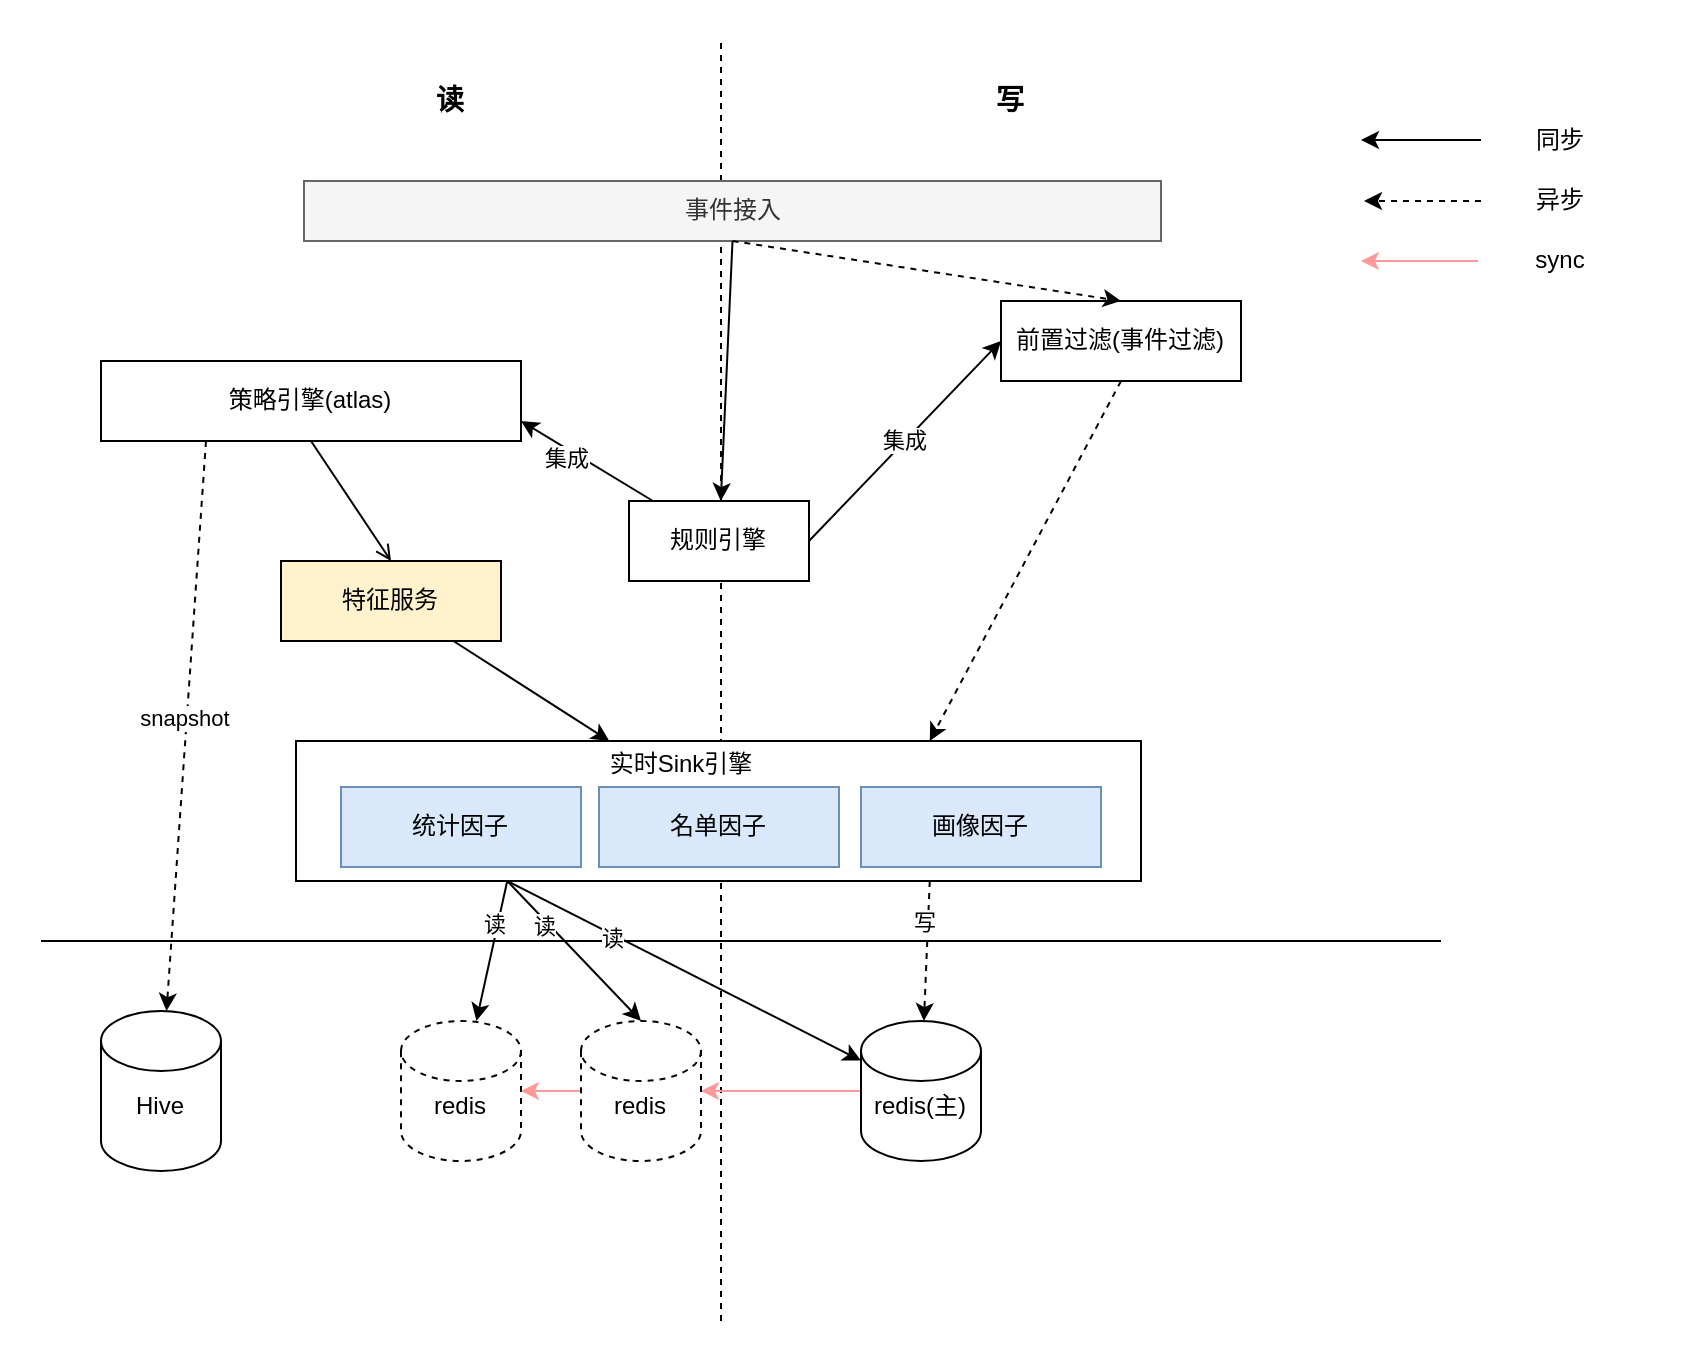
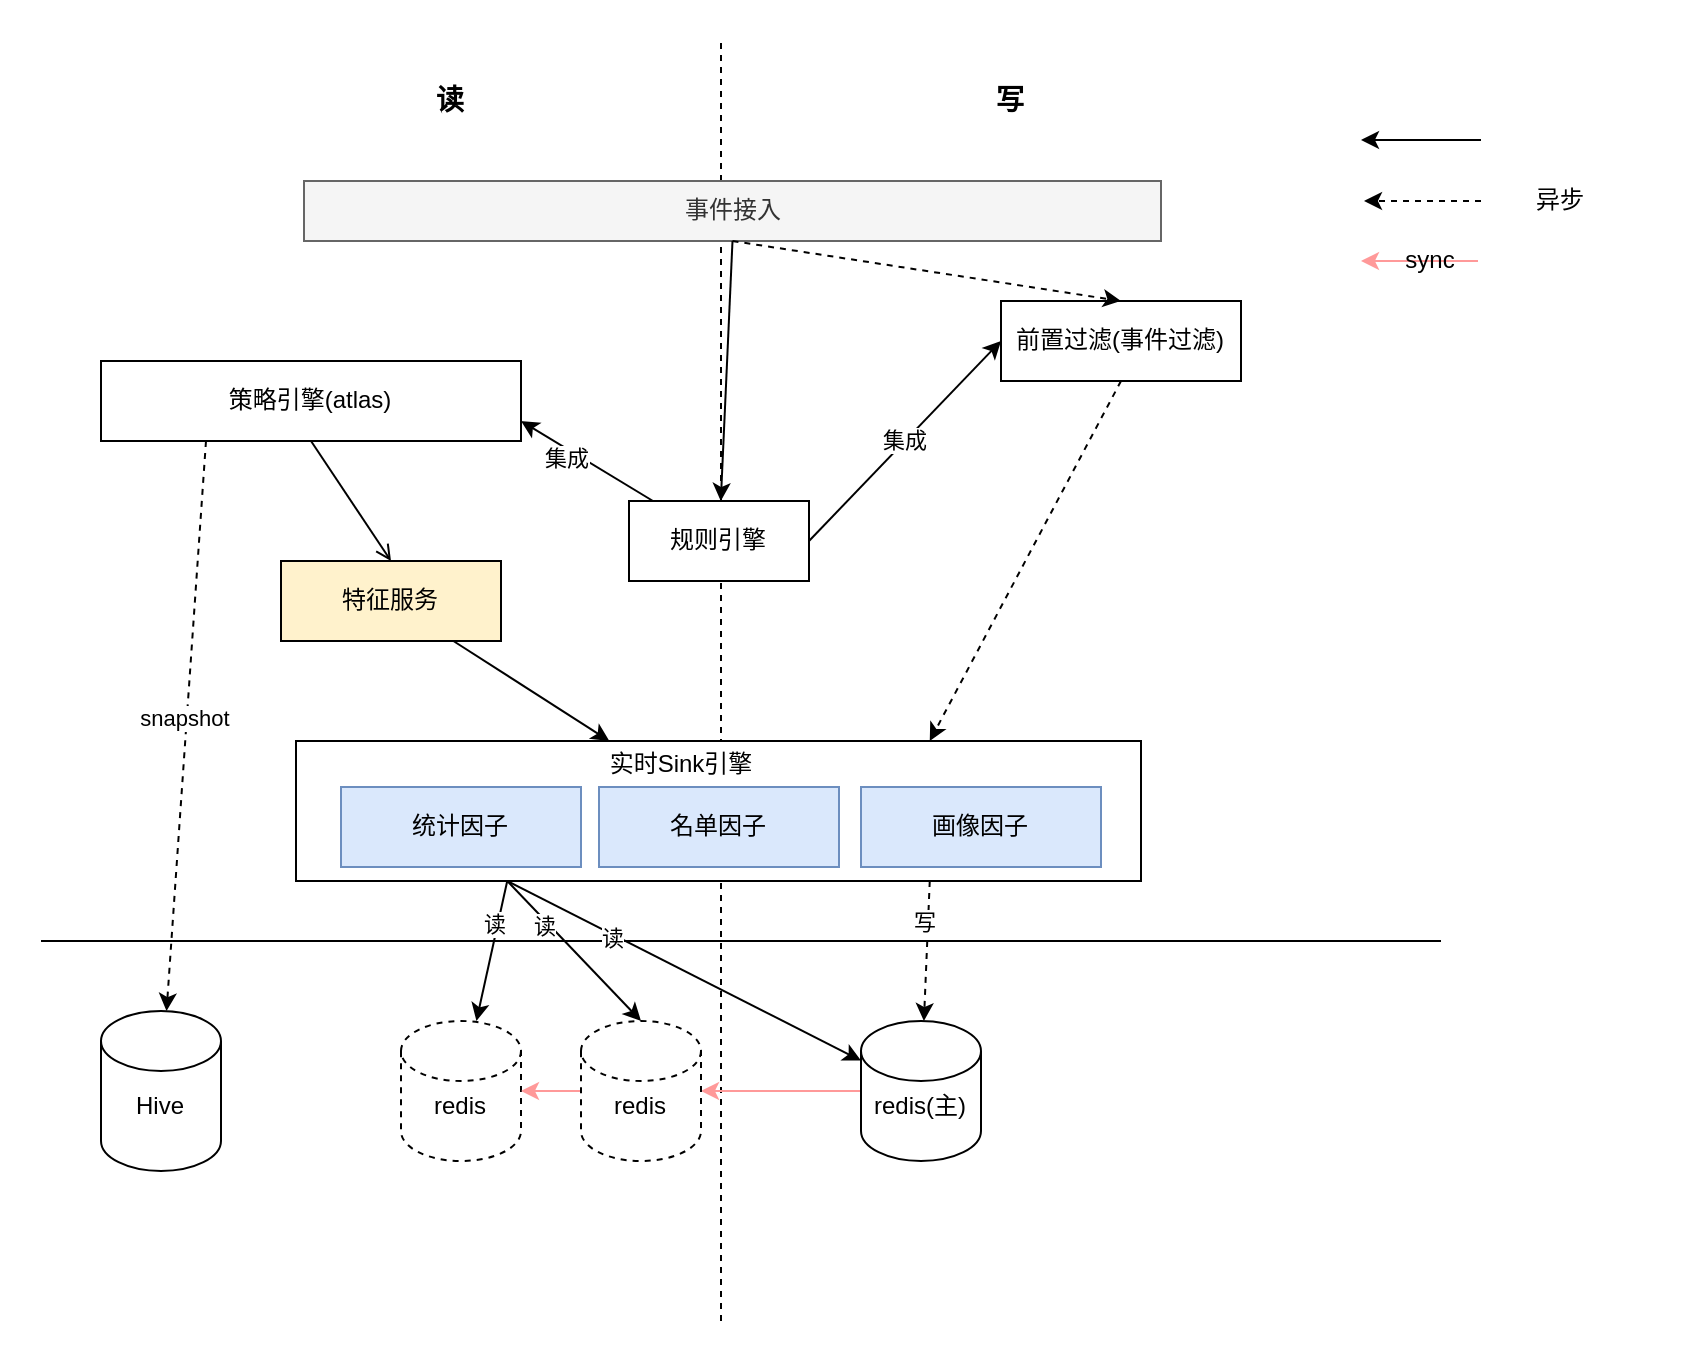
node "同步": removed
node "sync": moved (1561, 261) -> (1431, 261)
